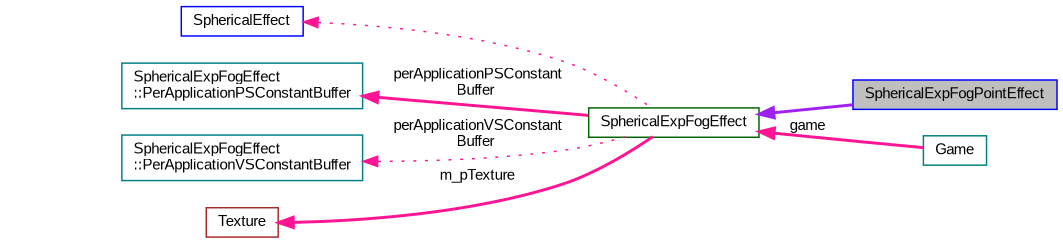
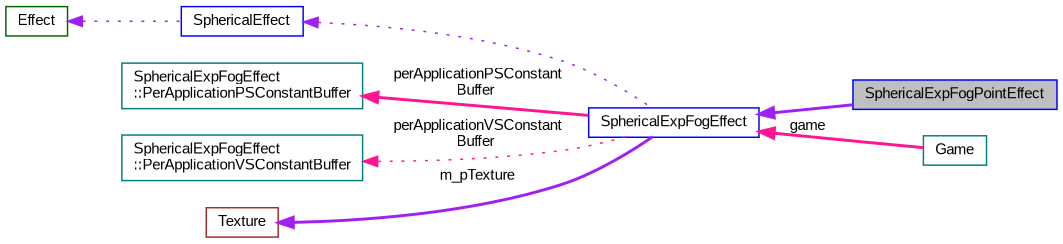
node "Effect": added
edge "SphericalExpFogEffect" -> "SphericalEffect": color deeppink -> purple
node "SphericalExpFogEffect": color darkgreen -> blue
edge "SphericalExpFogEffect" -> "Texture": color deeppink -> purple
